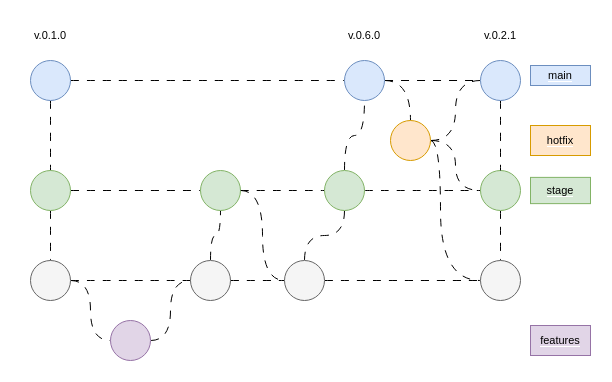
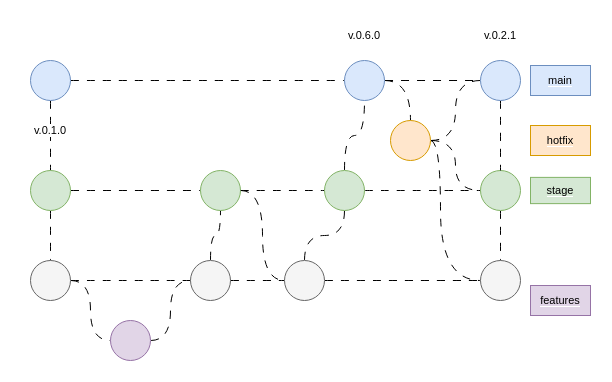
node "v.0.1.0": moved (51, 36) -> (51, 131)
node "main": size 60x20 -> 60x30
node "features": moved (561, 341) -> (561, 301)
